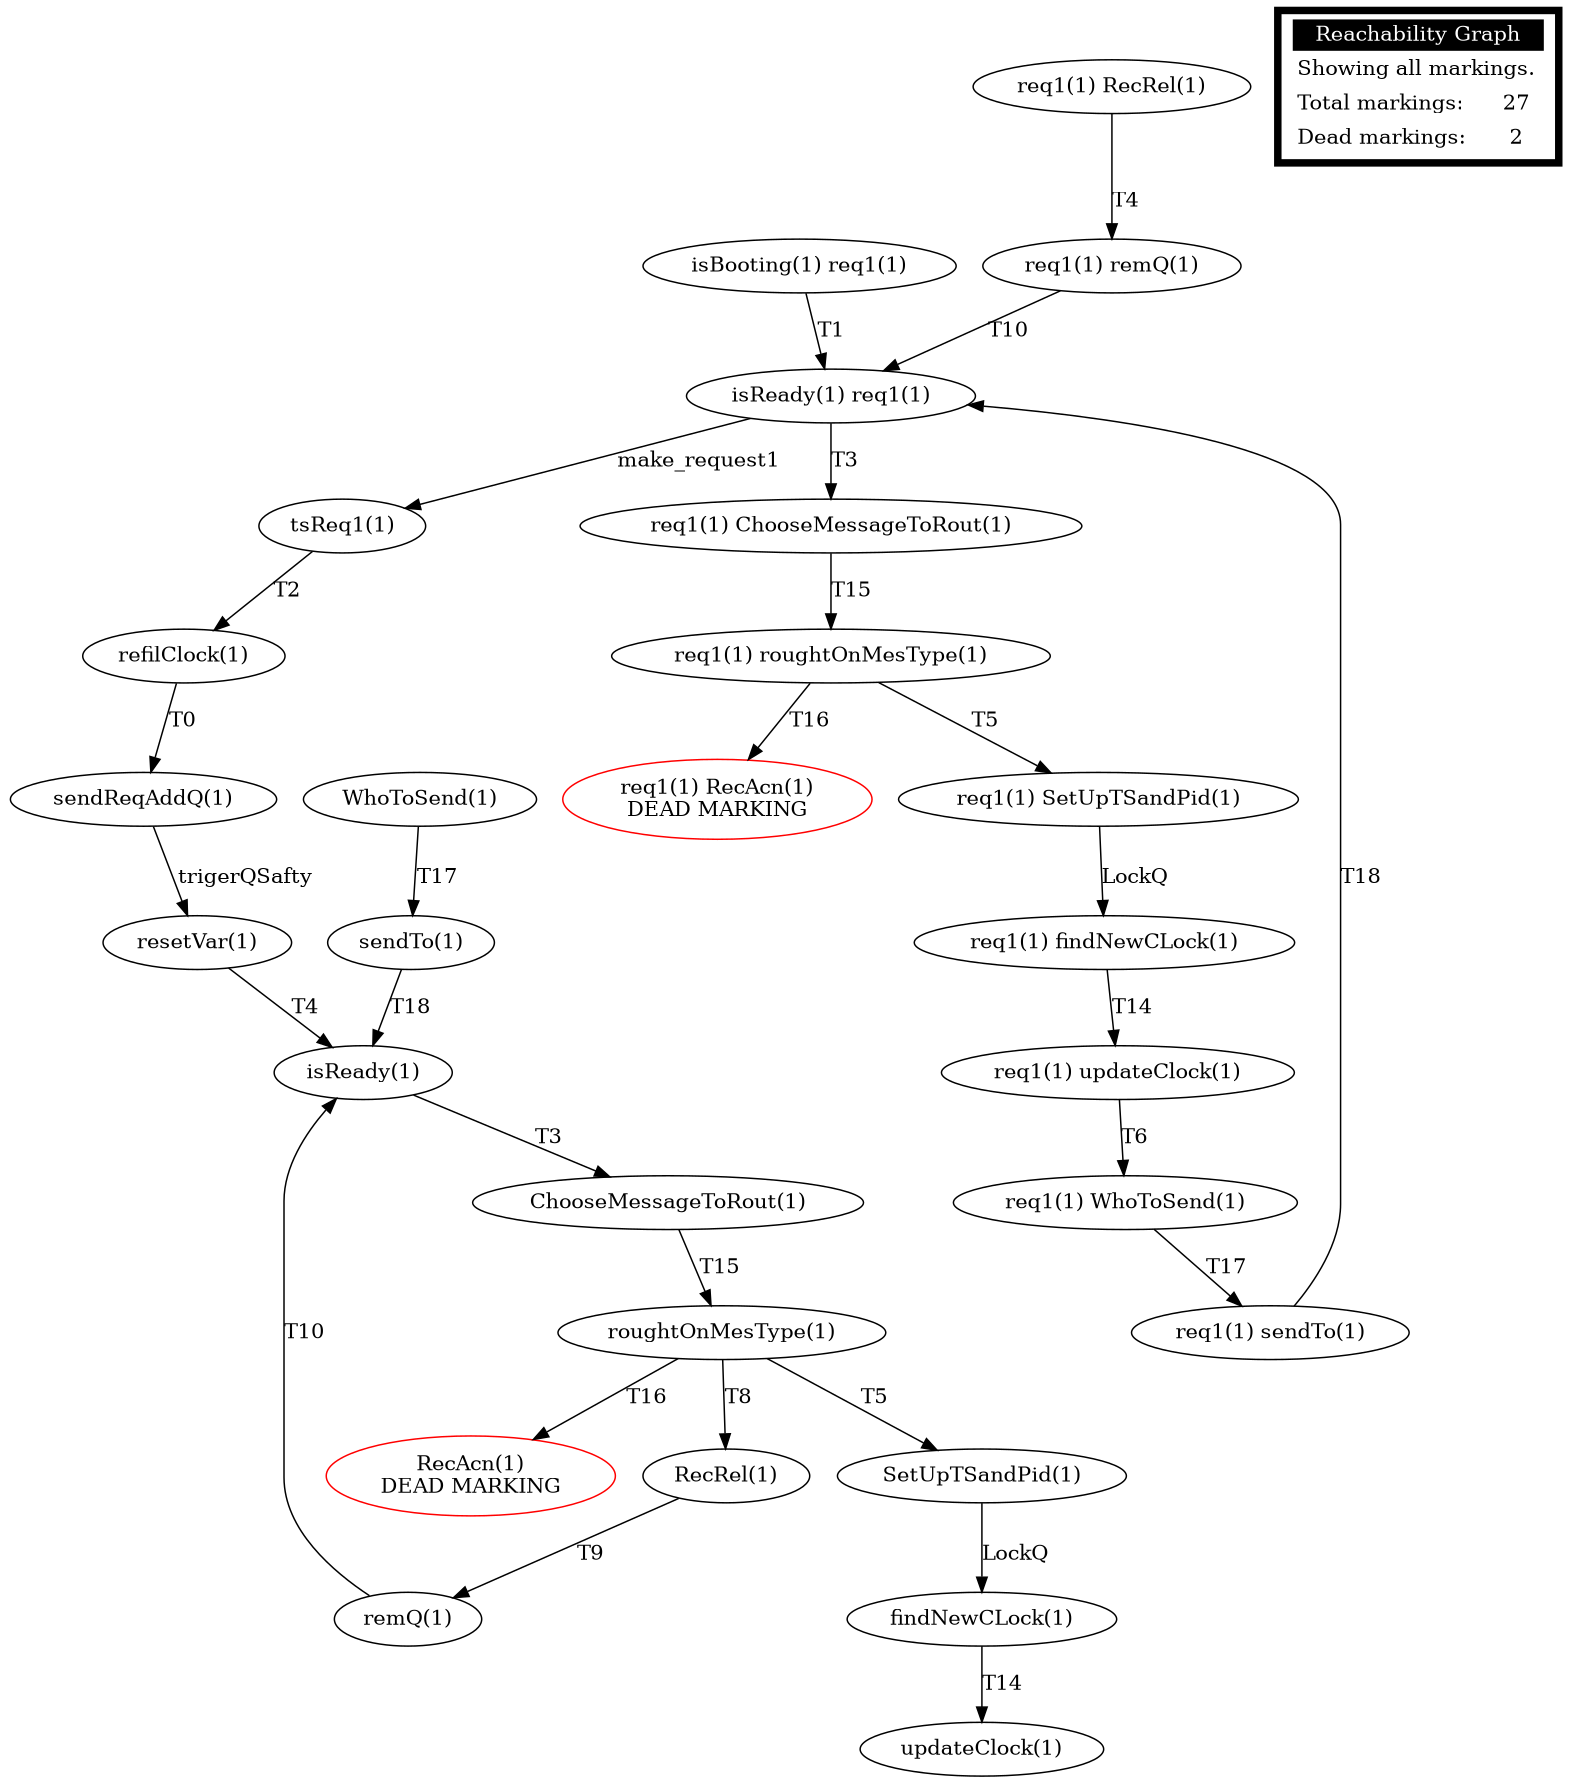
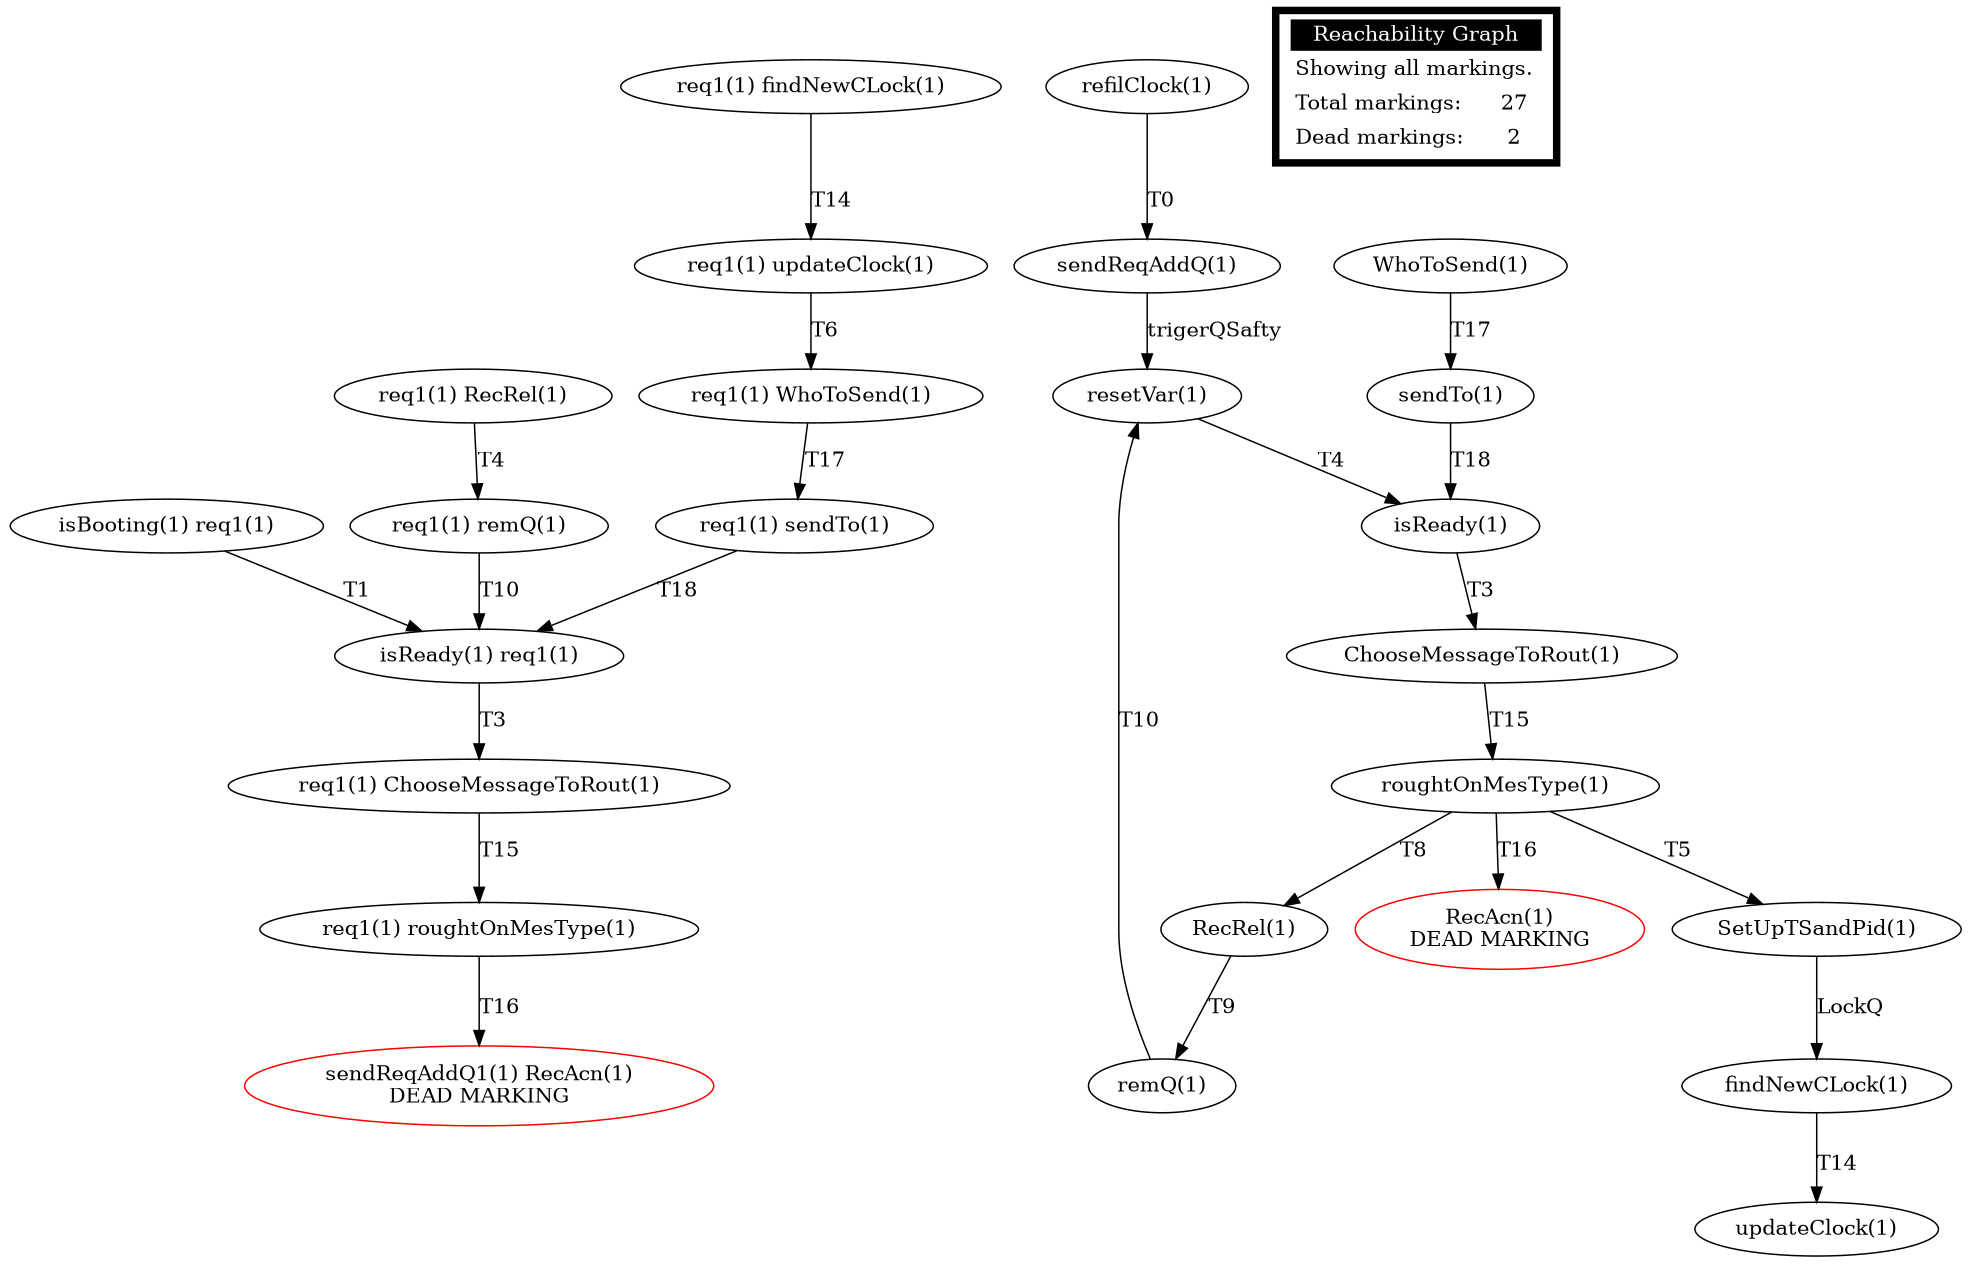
node "tsReq1(1)": removed
node "req1(1) RecAcn(1) DEAD MARKING": label "req1(1) RecAcn(1) DEAD MARKING" -> "sendReqAddQ1(1) RecAcn(1) DEAD MARKING"
node "req1(1) SetUpTSandPid(1)": removed
edge "remQ(1)" -> "isReady(1)": now "remQ(1)" -> "resetVar(1)"
